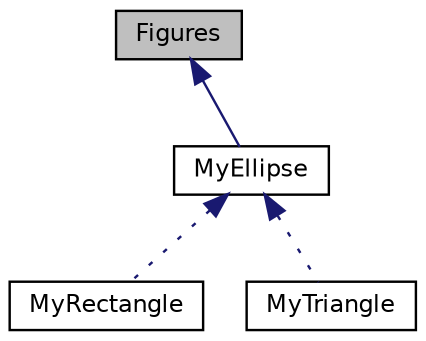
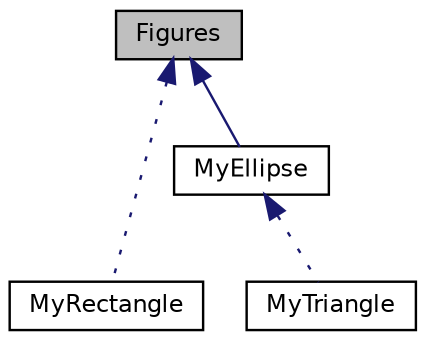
edge "MyRectangle" -> "MyEllipse": now "MyRectangle" -> "Figures"
